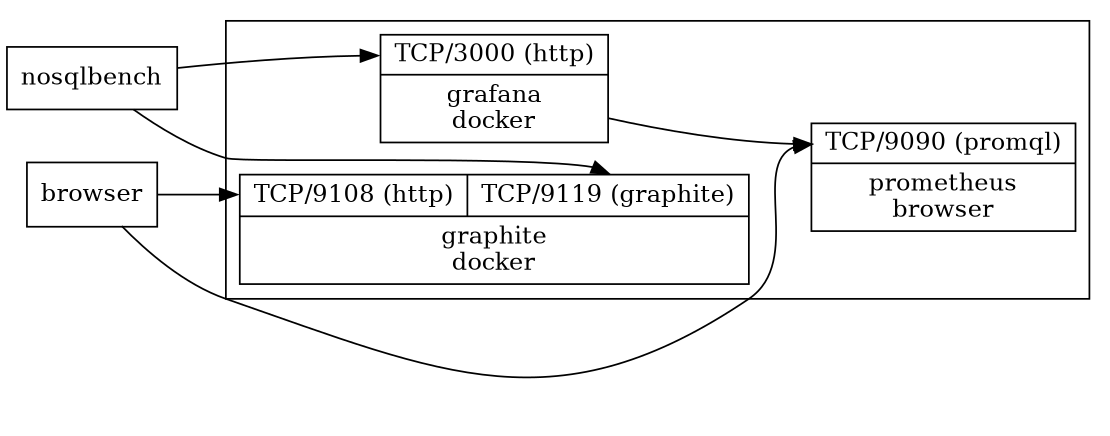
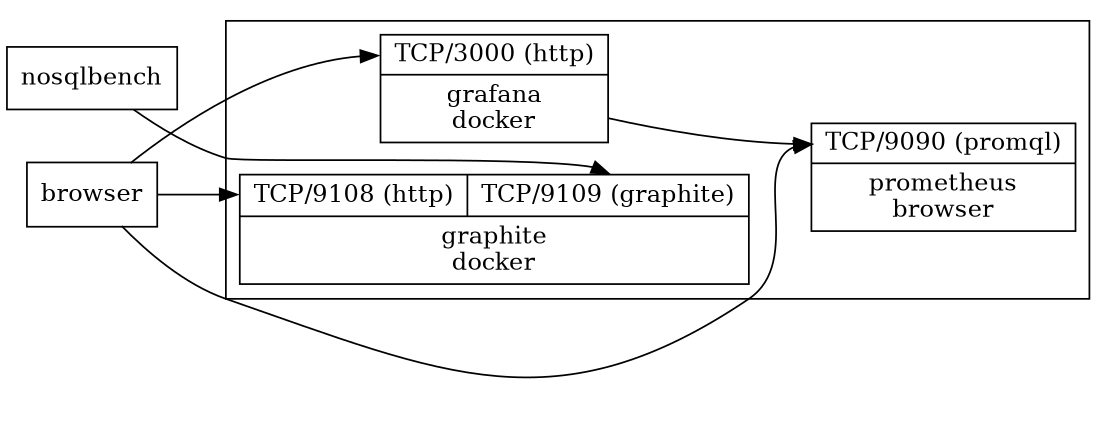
edge "nosqlbench" -> "TCP/3000 (http)": now "browser" -> "TCP/3000 (http)"
node "TCP/9108 (http)": text "TCP/9119 (graphite)" -> "TCP/9109 (graphite)"
